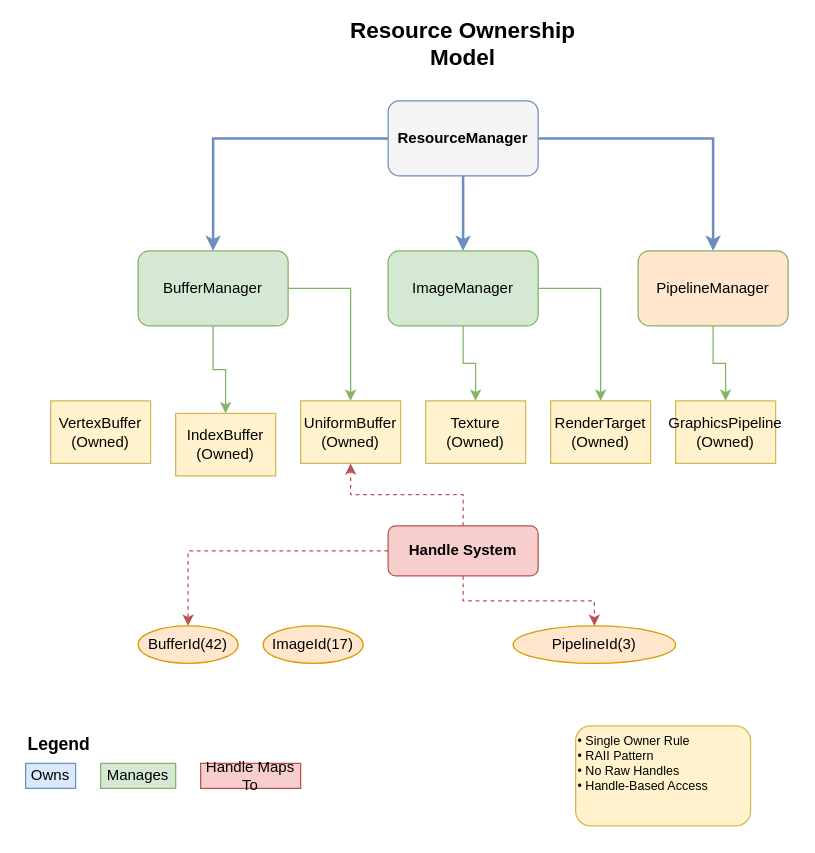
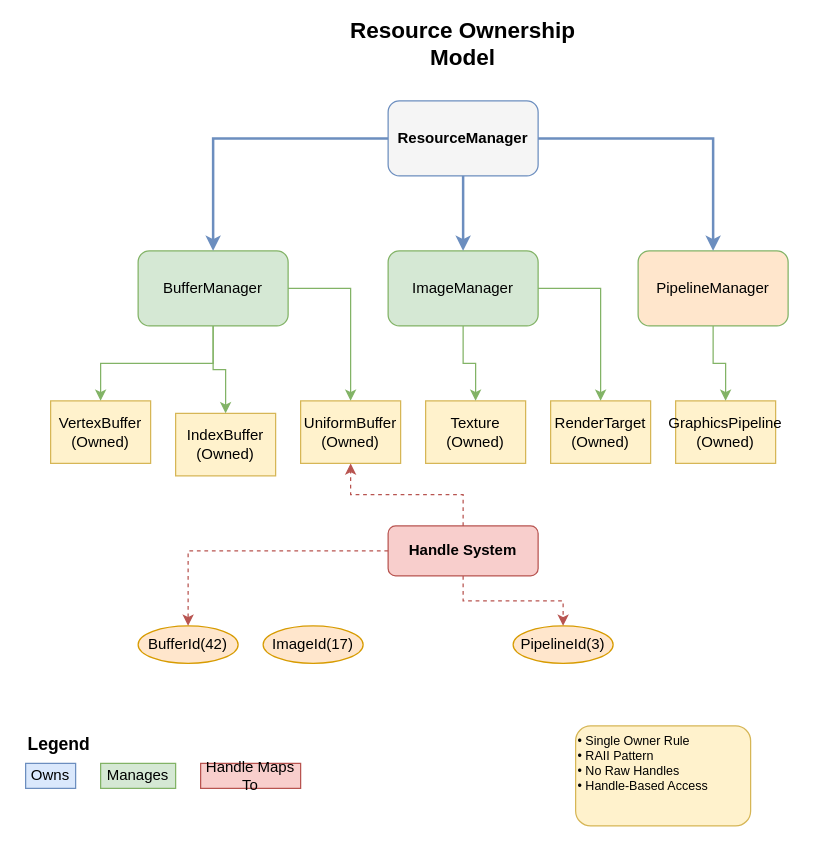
edge "BufferManager" -> "VertexBuffer (Owned)": added
node "PipelineId(3)": size 163x38 -> 100x38
